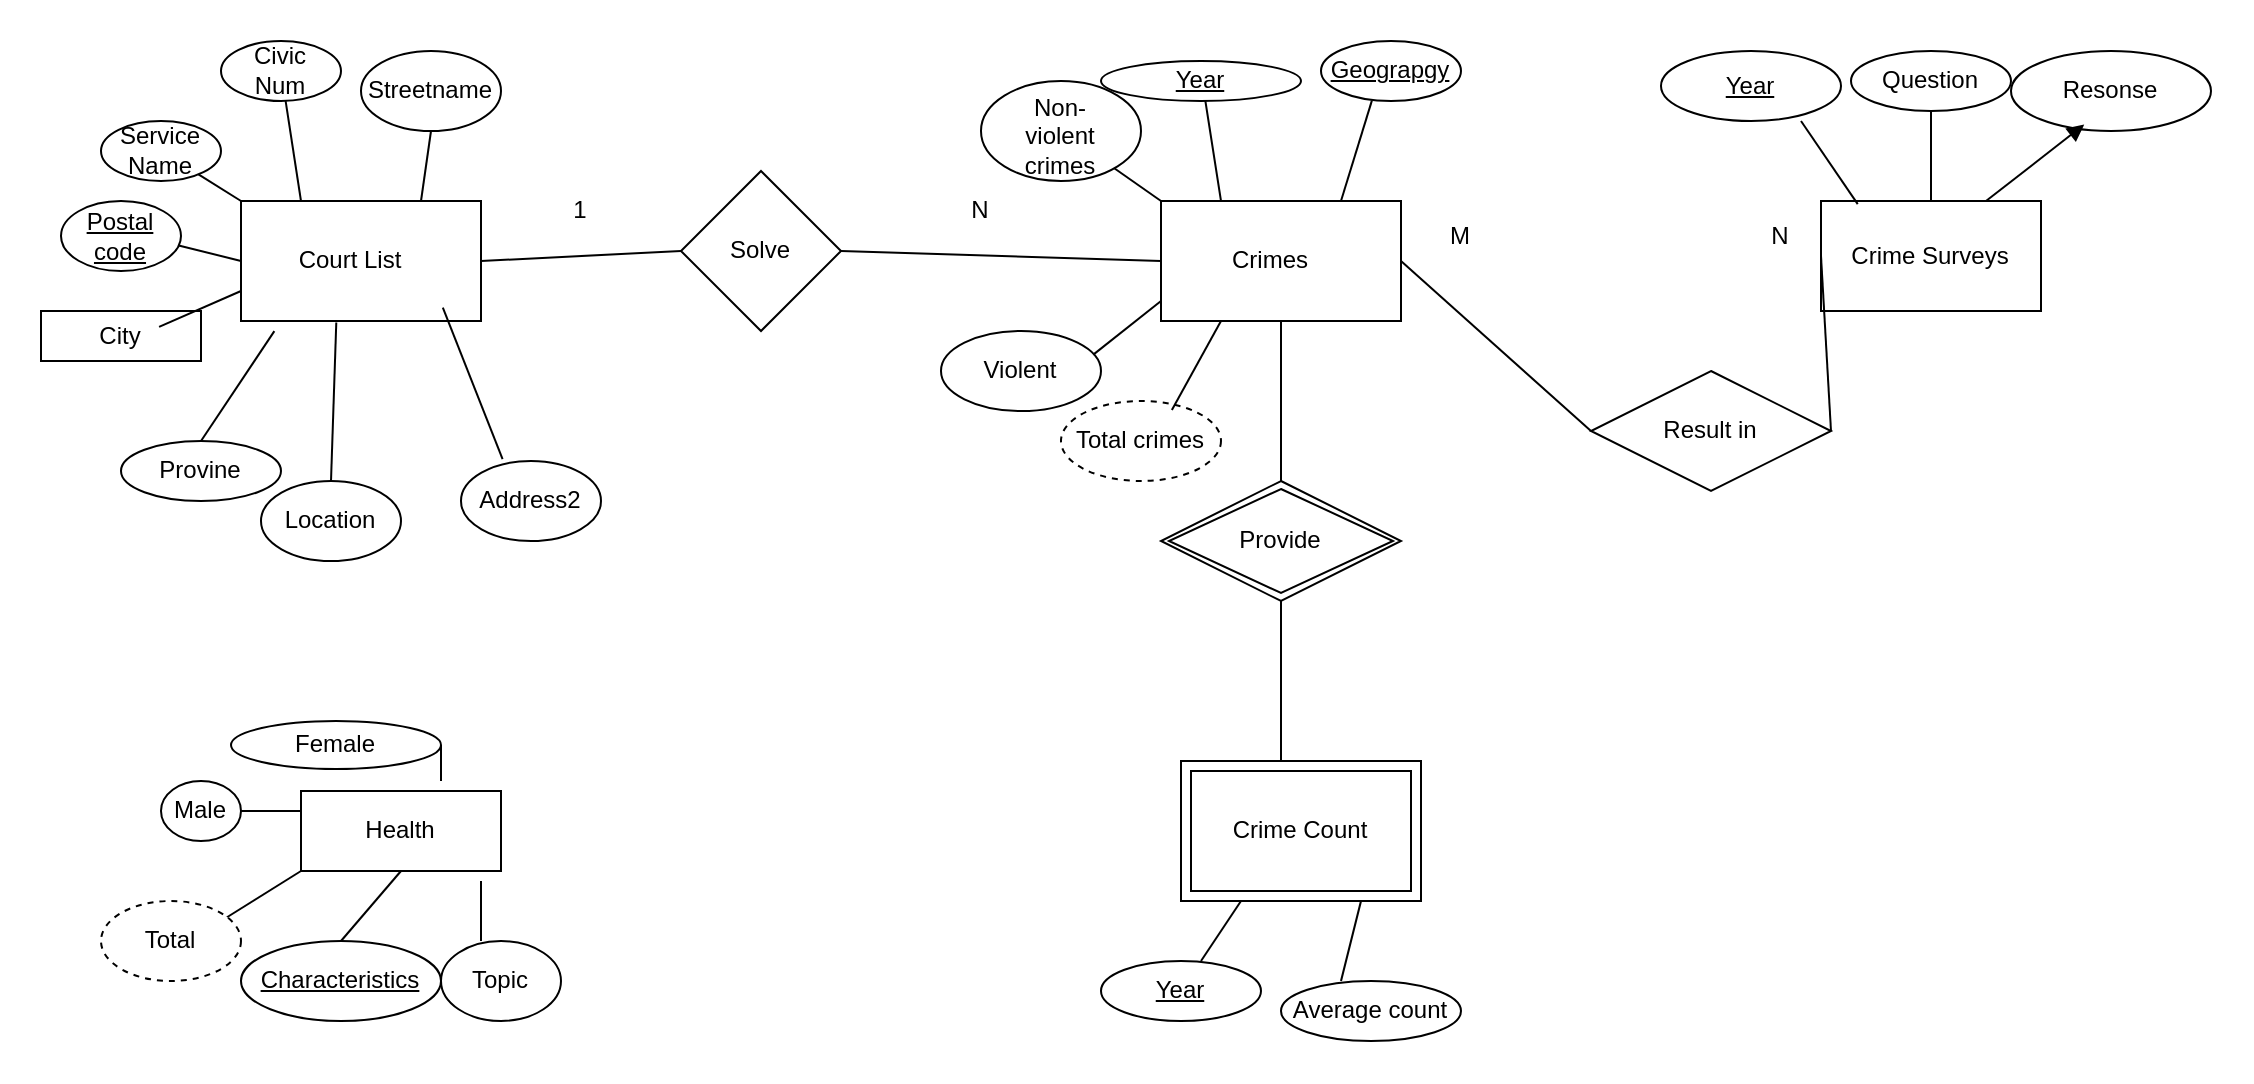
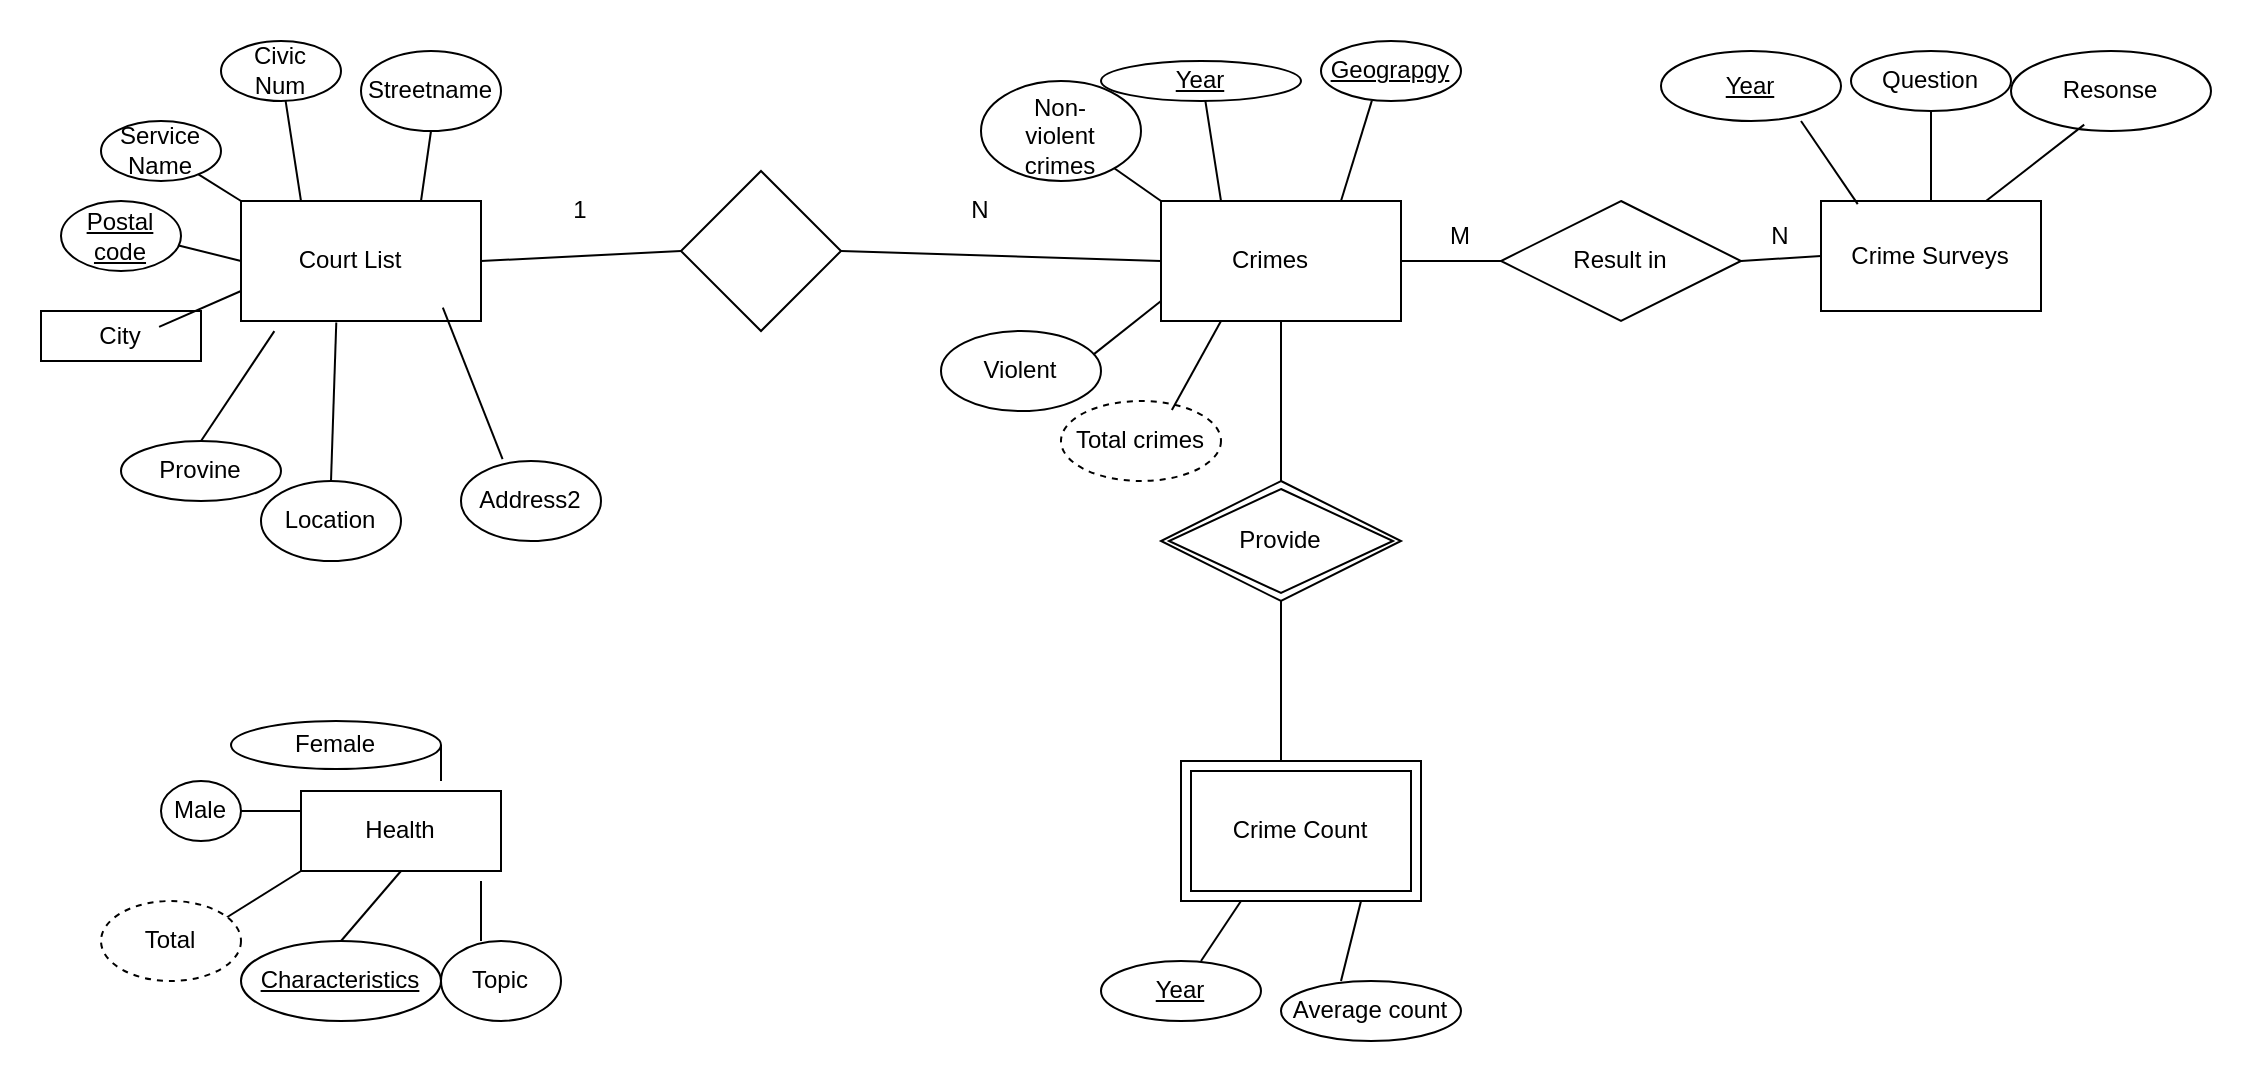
edge "Crime Surveys" -> "Resonse": arrowhead block -> none
node "Solve": removed
node "Result in": moved (1711, 431) -> (1621, 261)
